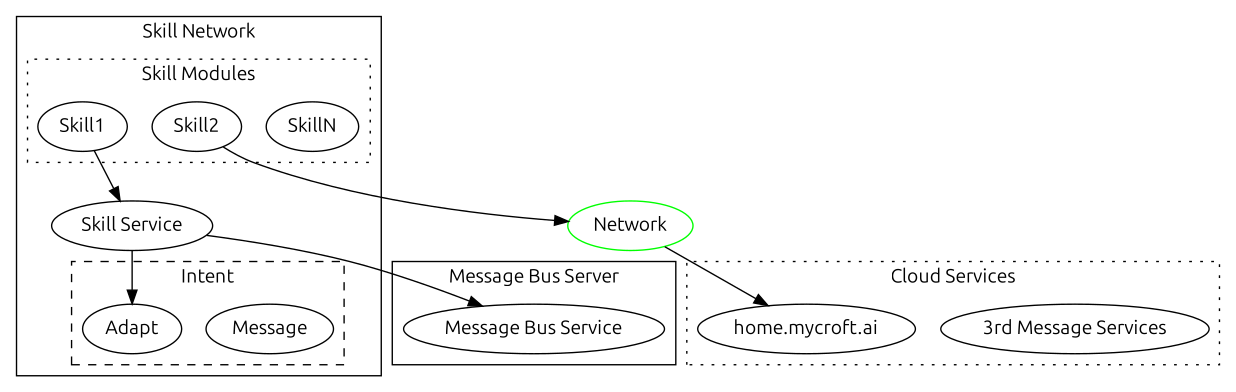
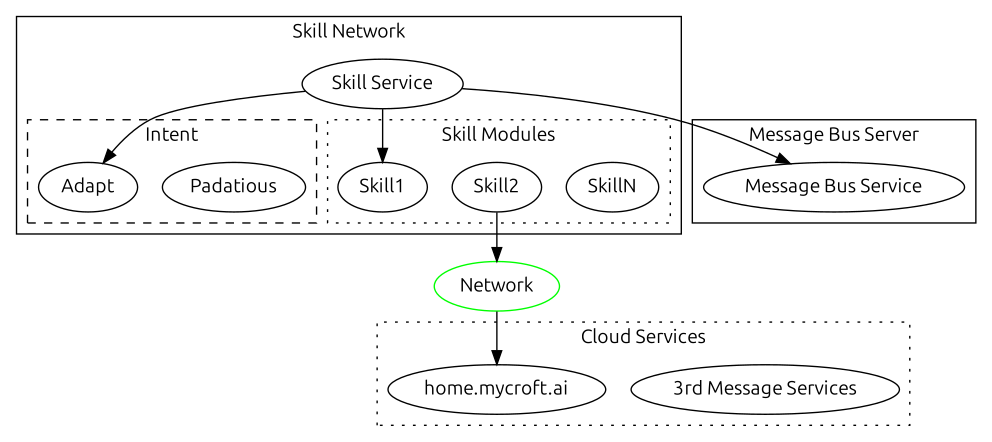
edge "Skill1" -> "Skill Service": reversed
node "Message": label "Message" -> "Padatious"
